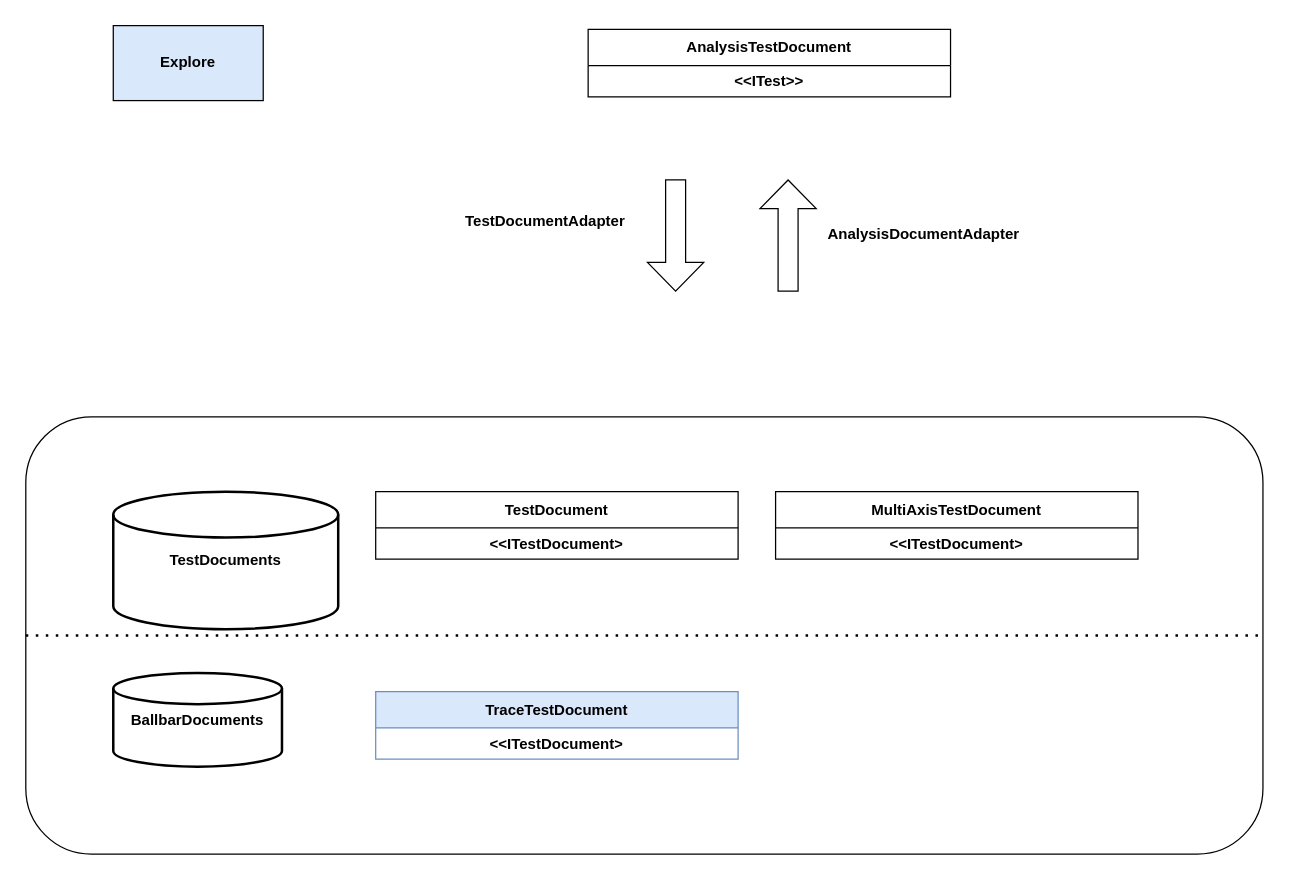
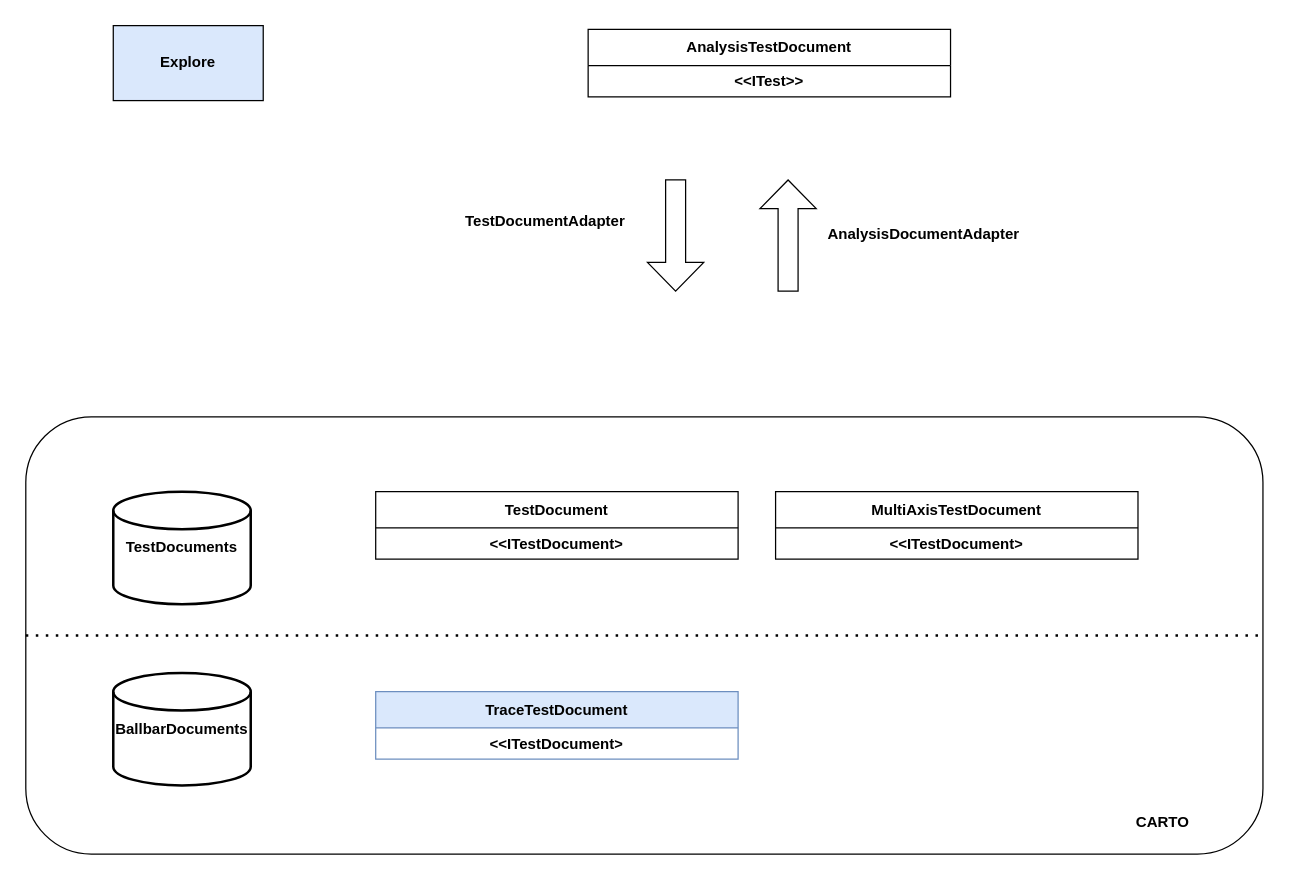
node "TestDocuments": size 225x138 -> 138x113
node "BallbarDocuments": size 169x94 -> 138x113
node "CARTO": added
